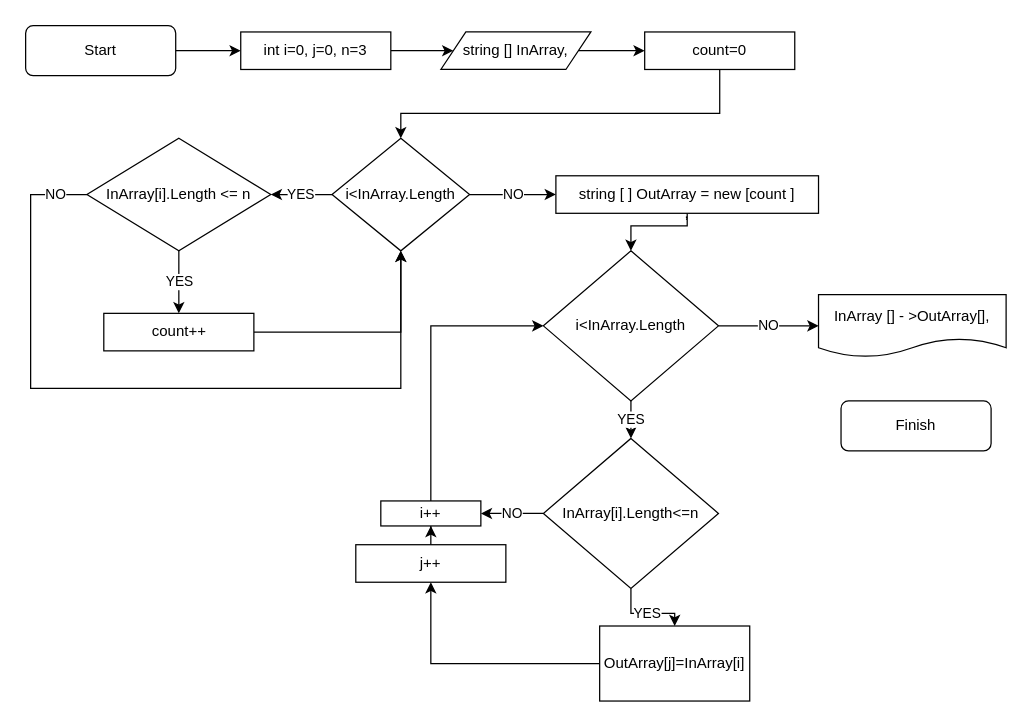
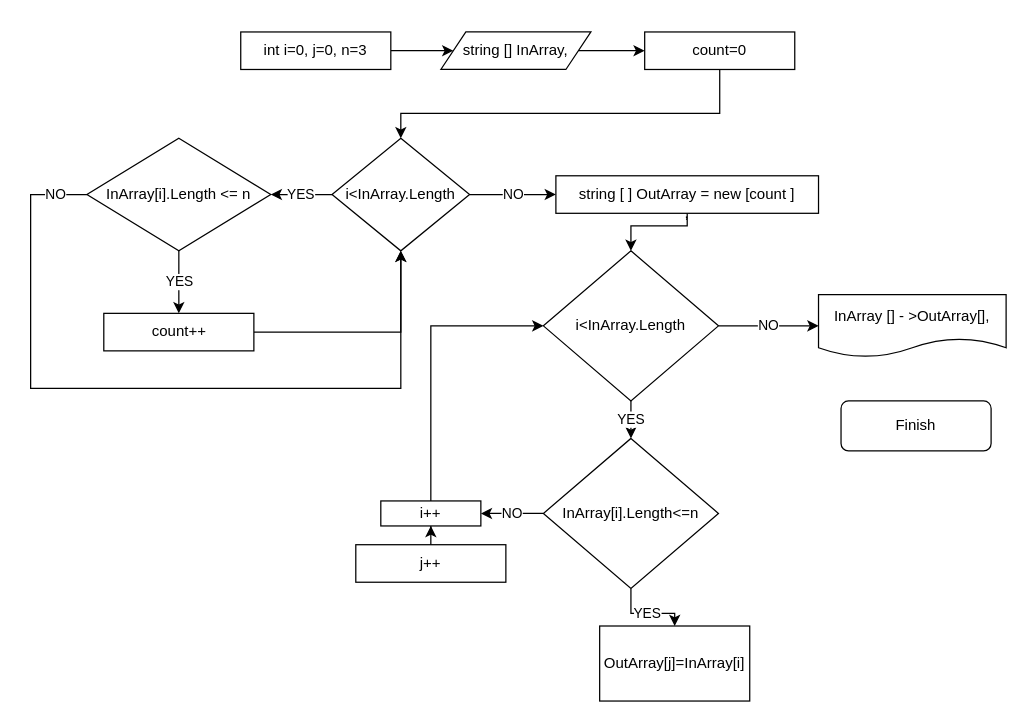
node "Start": removed
edge "Start" -> "int i=0, j=0, n=3": removed
edge "OutArray[j]=InArray[i]" -> "j++": removed
